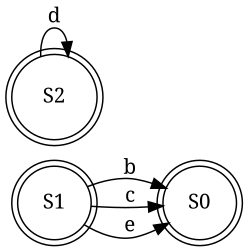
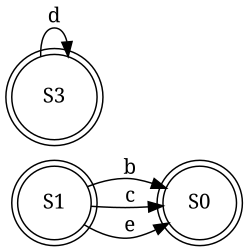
node "S2": label "S2" -> "S3"
